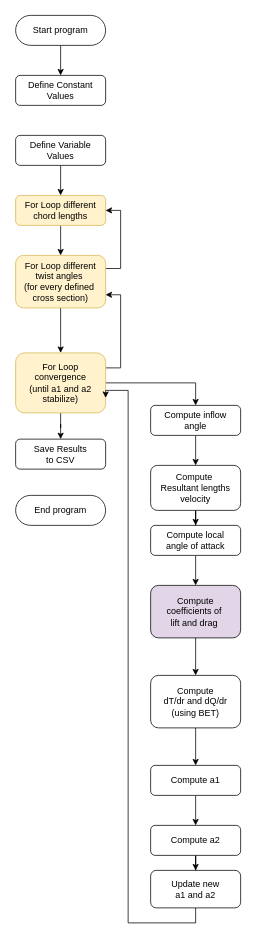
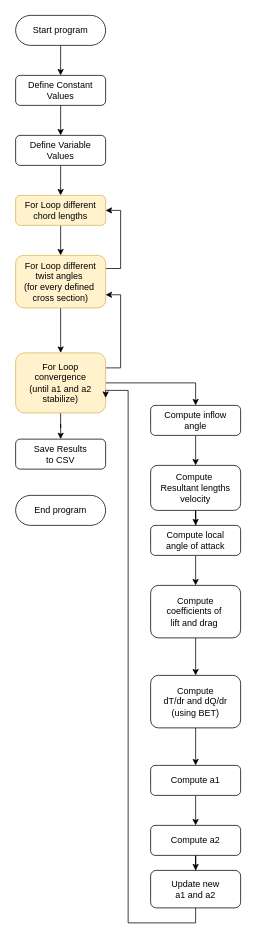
edge "Define Constant Values" -> "Define Variable Values": added
node "Compute coefficients of lift and drag": fillcolor #e1d5e7 -> #ffffff
